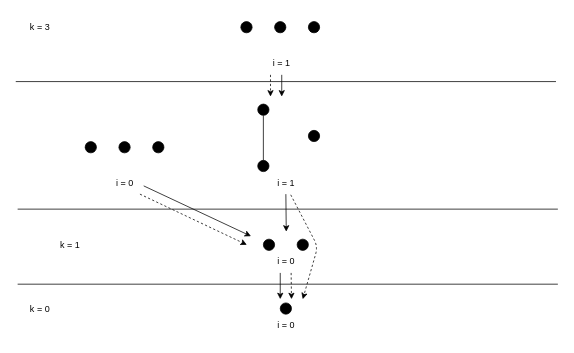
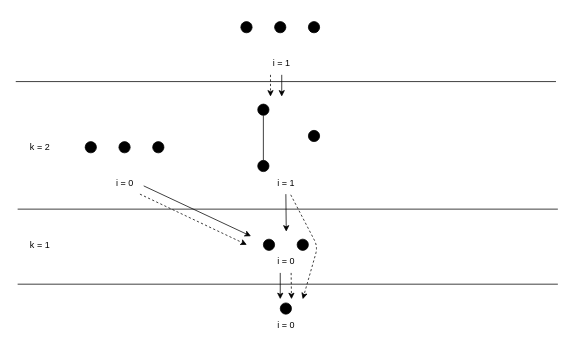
node "k = 3": removed
node "k = 2": added
node "k = 1": moved (70, 245) -> (40, 245)
node "k = 0": removed
